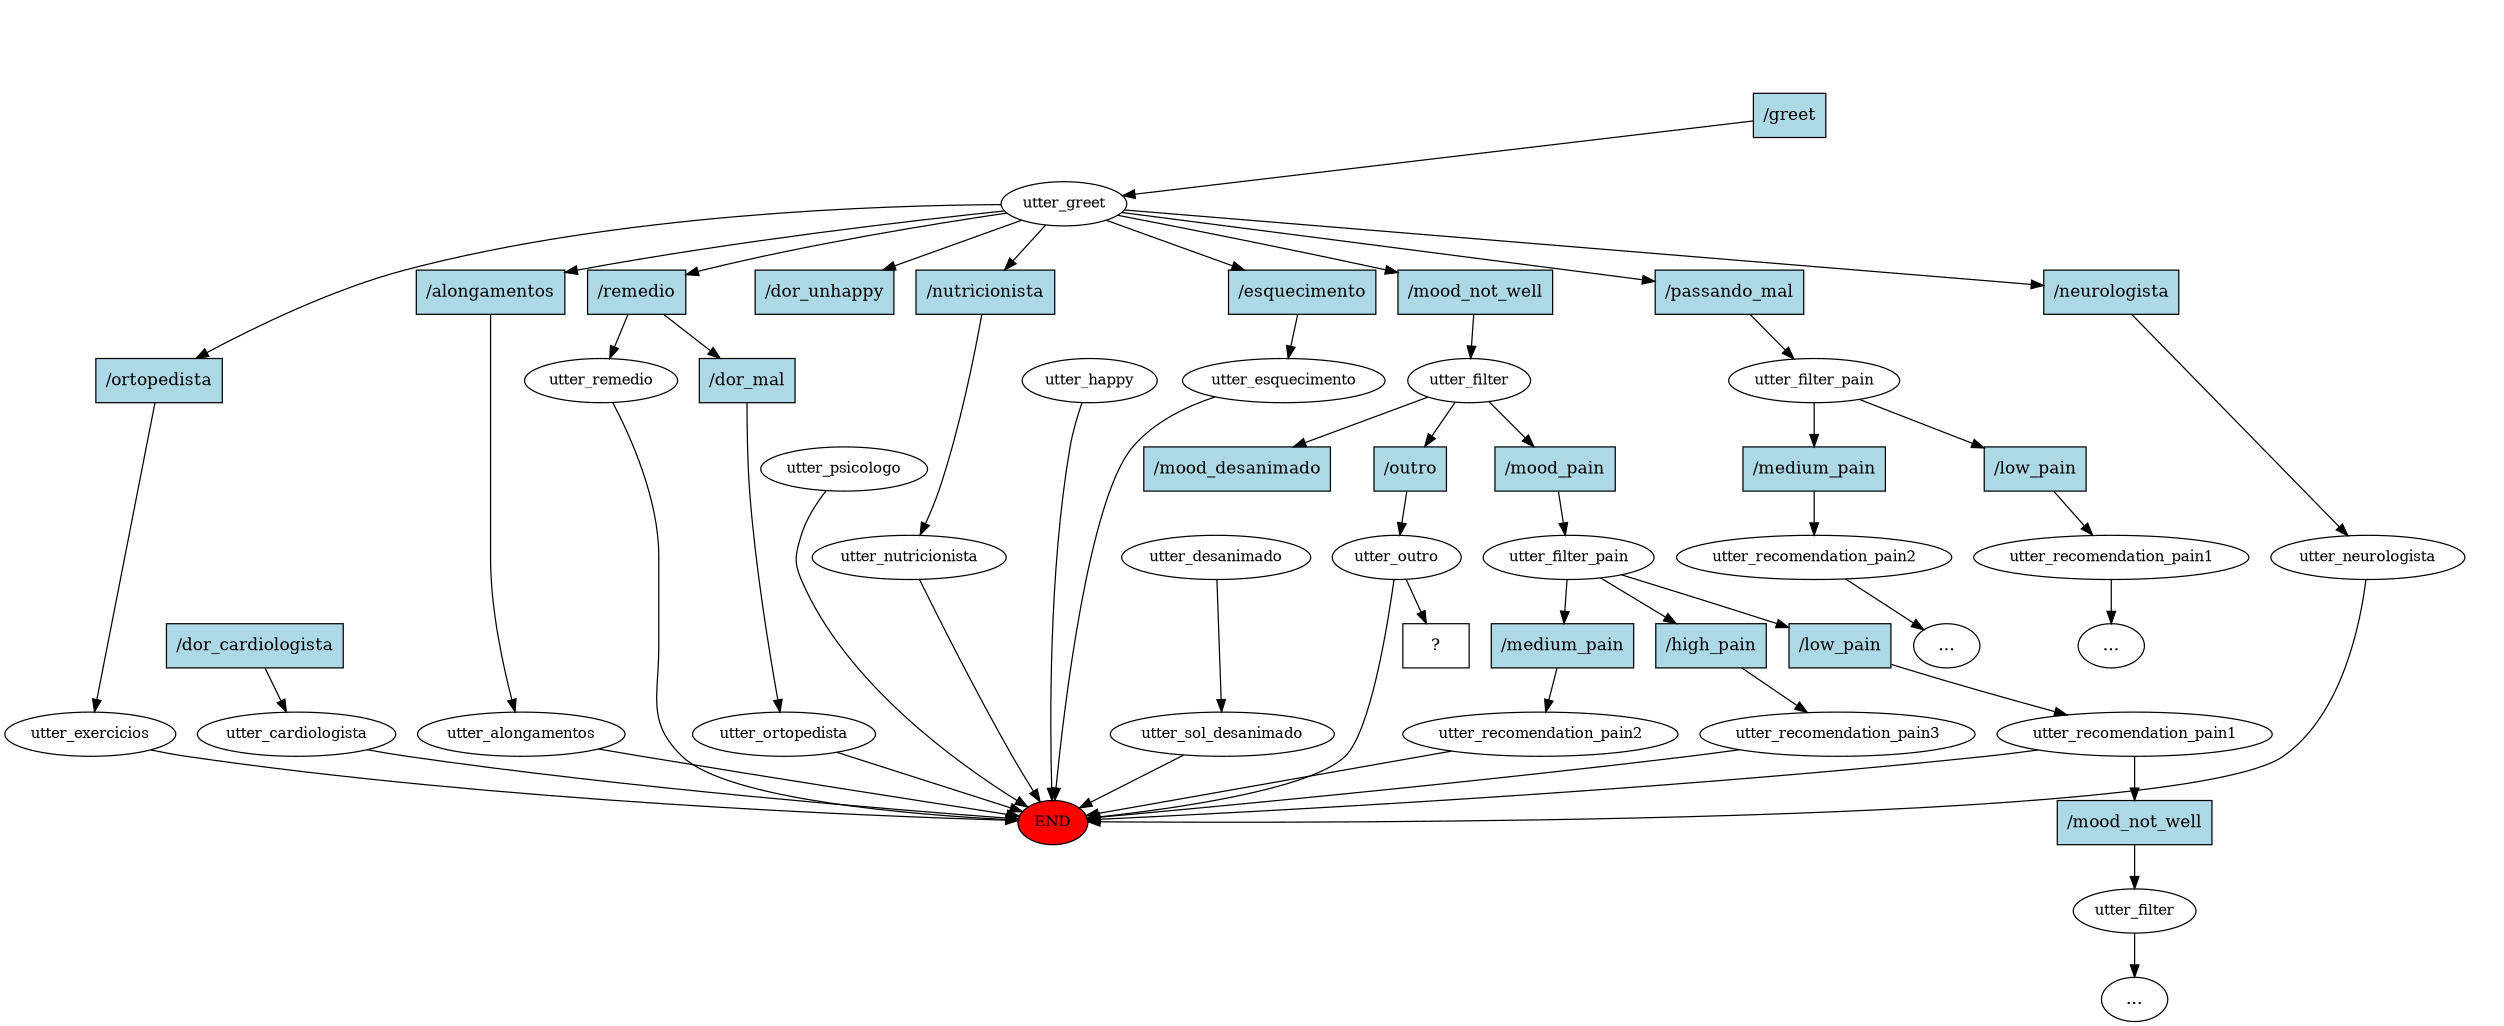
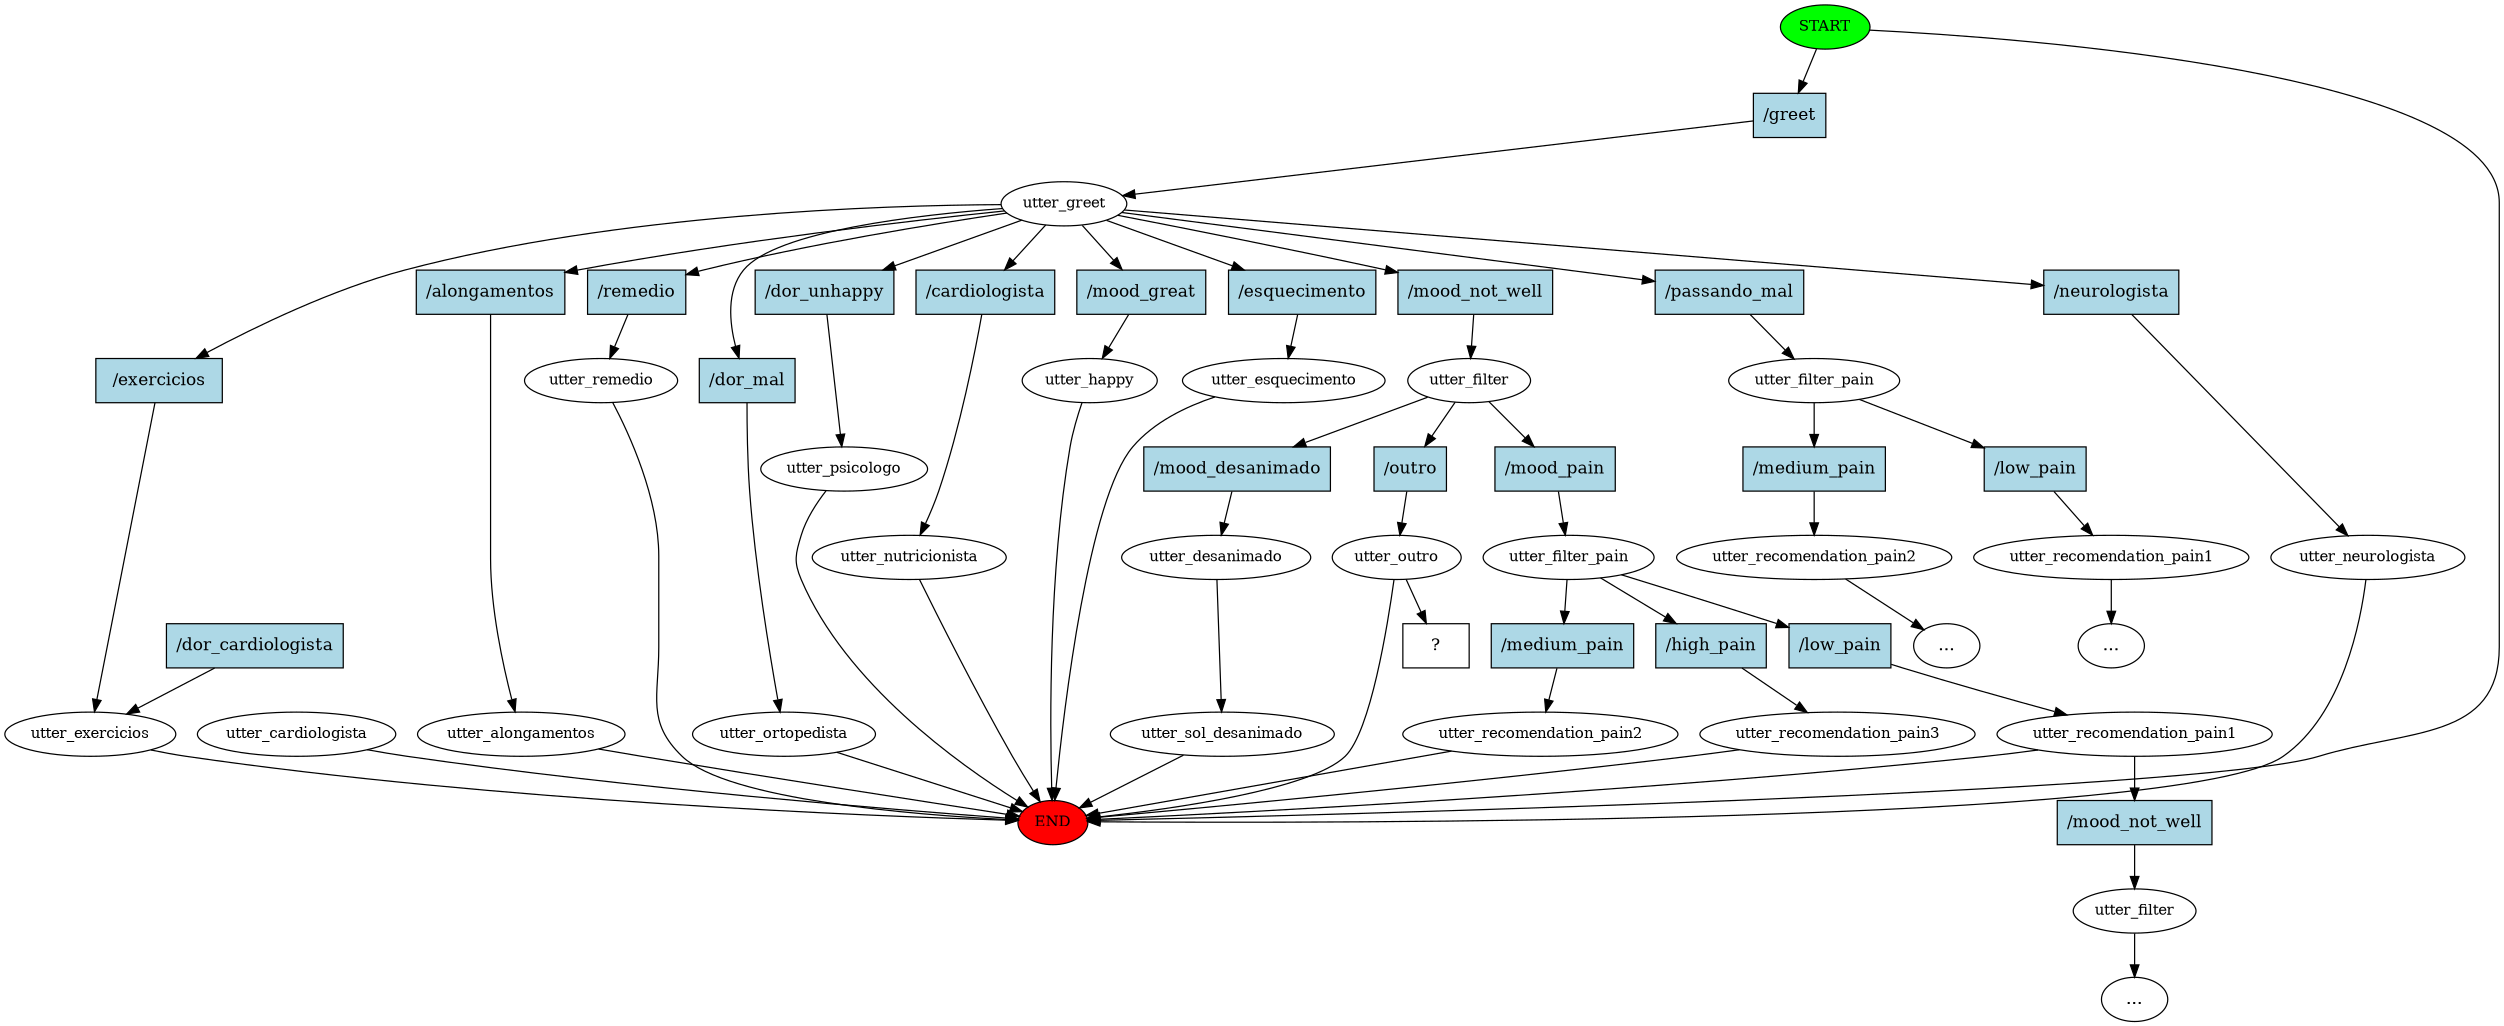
node "START": added
node "/nutricionista": label "/nutricionista" -> "/cardiologista"
node "/mood_great": added
edge "/remedio" -> "/dor_mal": now "utter_greet" -> "/dor_mal"
edge "/dor_unhappy" -> "utter_psicologo": added
node "/ortopedista": label "/ortopedista" -> "/exercicios"
edge "/mood_desanimado" -> "utter_desanimado": added
edge "/dor_cardiologista" -> "utter_cardiologista": now "/dor_cardiologista" -> "utter_exercicios"
